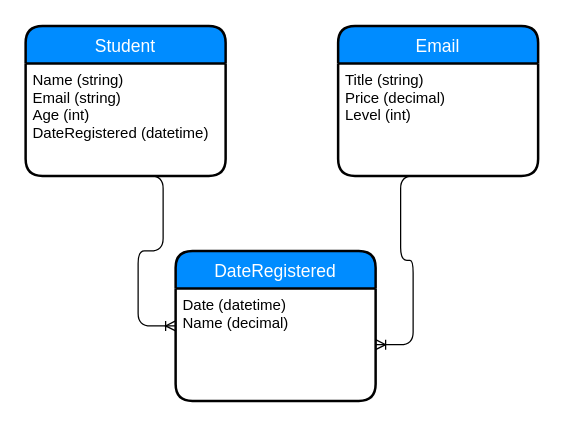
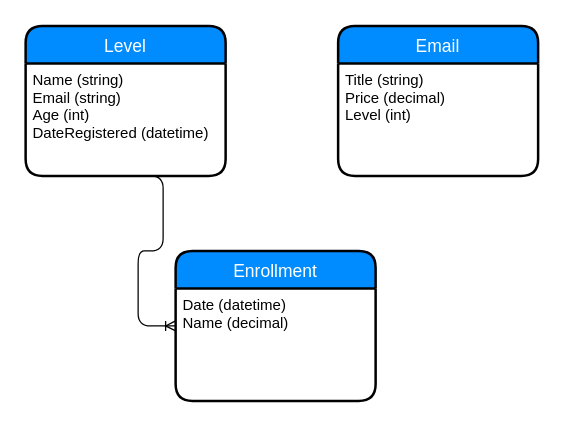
node "Student": label "Student" -> "Level"
node "DateRegistered": label "DateRegistered" -> "Enrollment"
edge "Title (string) Price (decimal) Level (int)" -> "Date (datetime) Name (decimal)": removed
